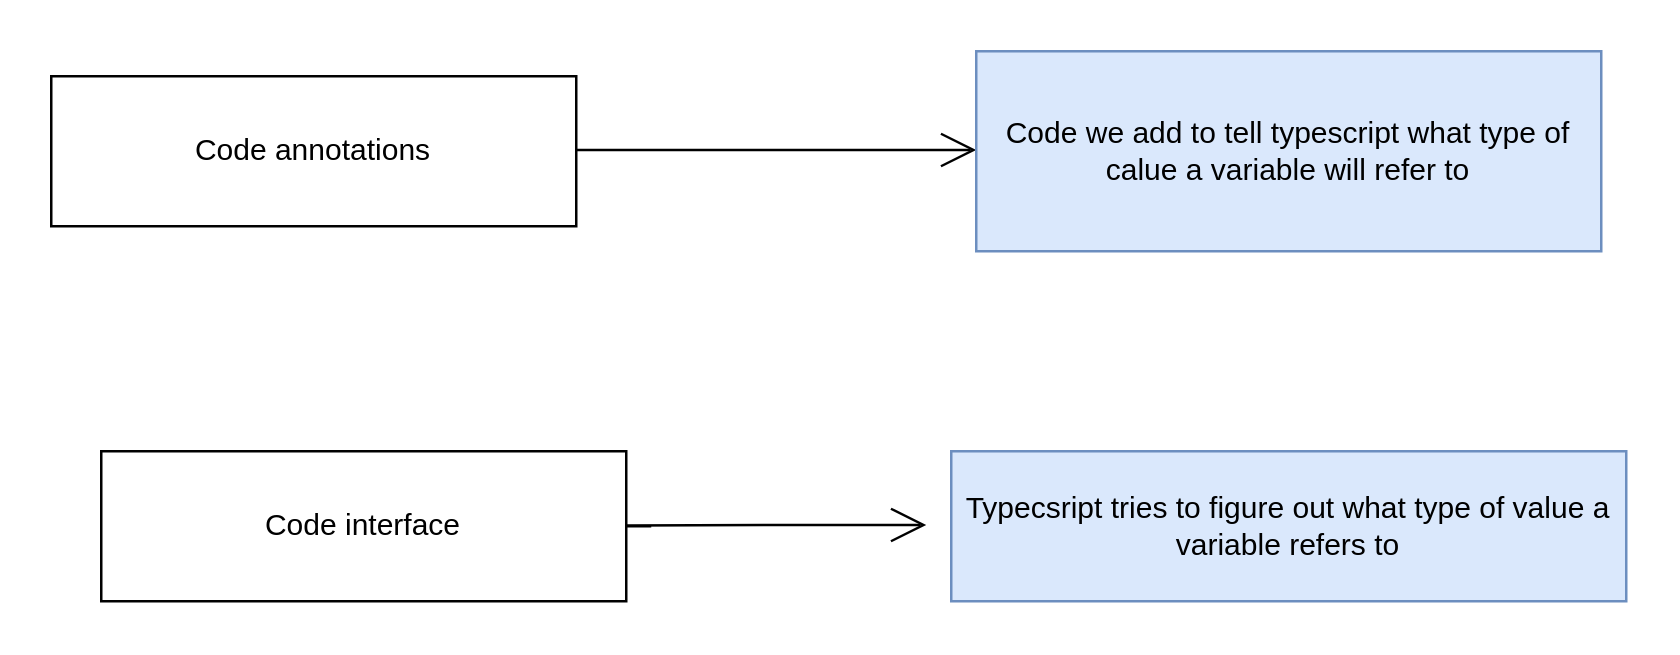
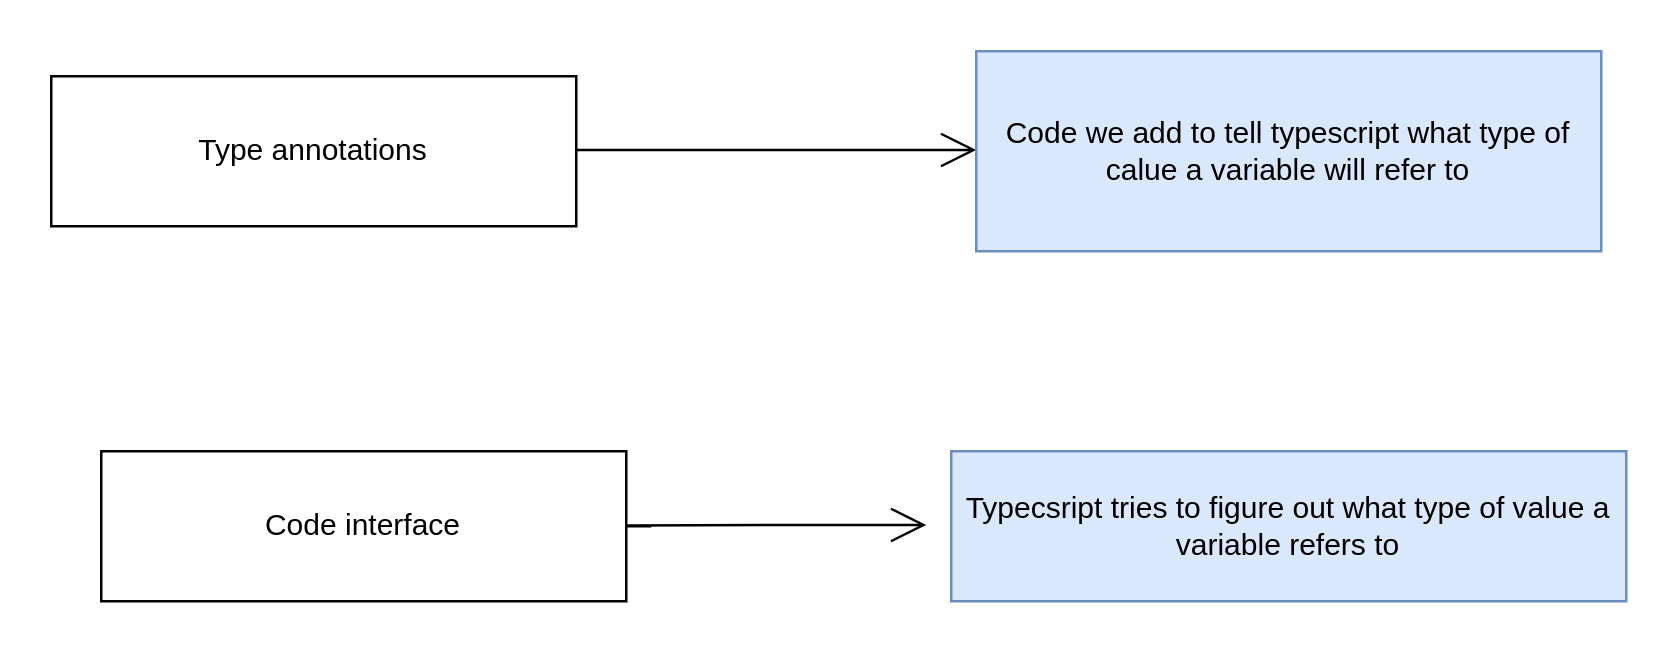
node "Code annotations": label "Code annotations" -> "Type annotations"
